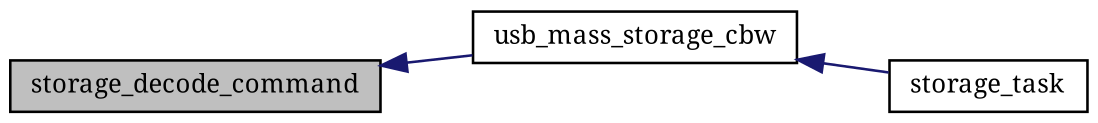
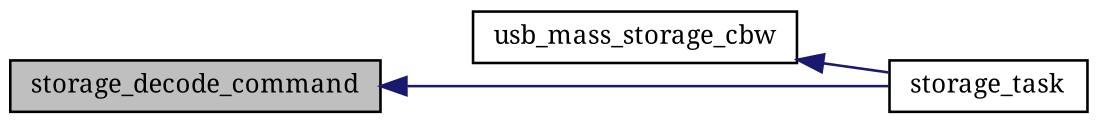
edge "usb_mass_storage_cbw" -> "storage_decode_command": now "storage_task" -> "storage_decode_command"
